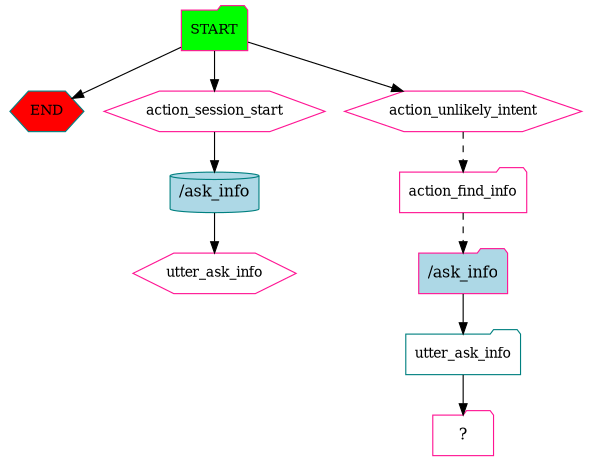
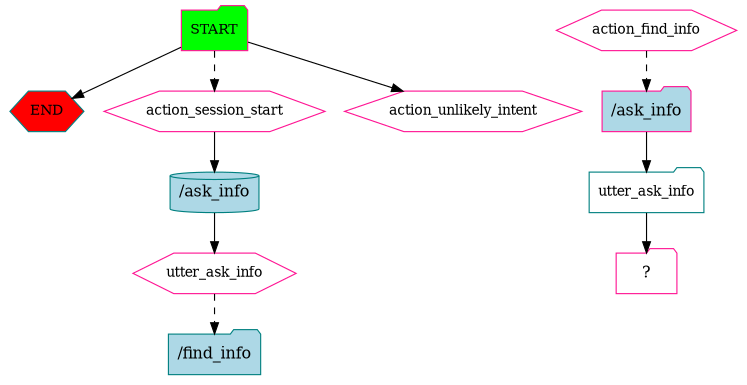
edge "START" -> "action_session_start": style solid -> dashed
edge "action_unlikely_intent" -> "action_find_info": removed
node "action_find_info": shape folder -> hexagon
node "/find_info": added
